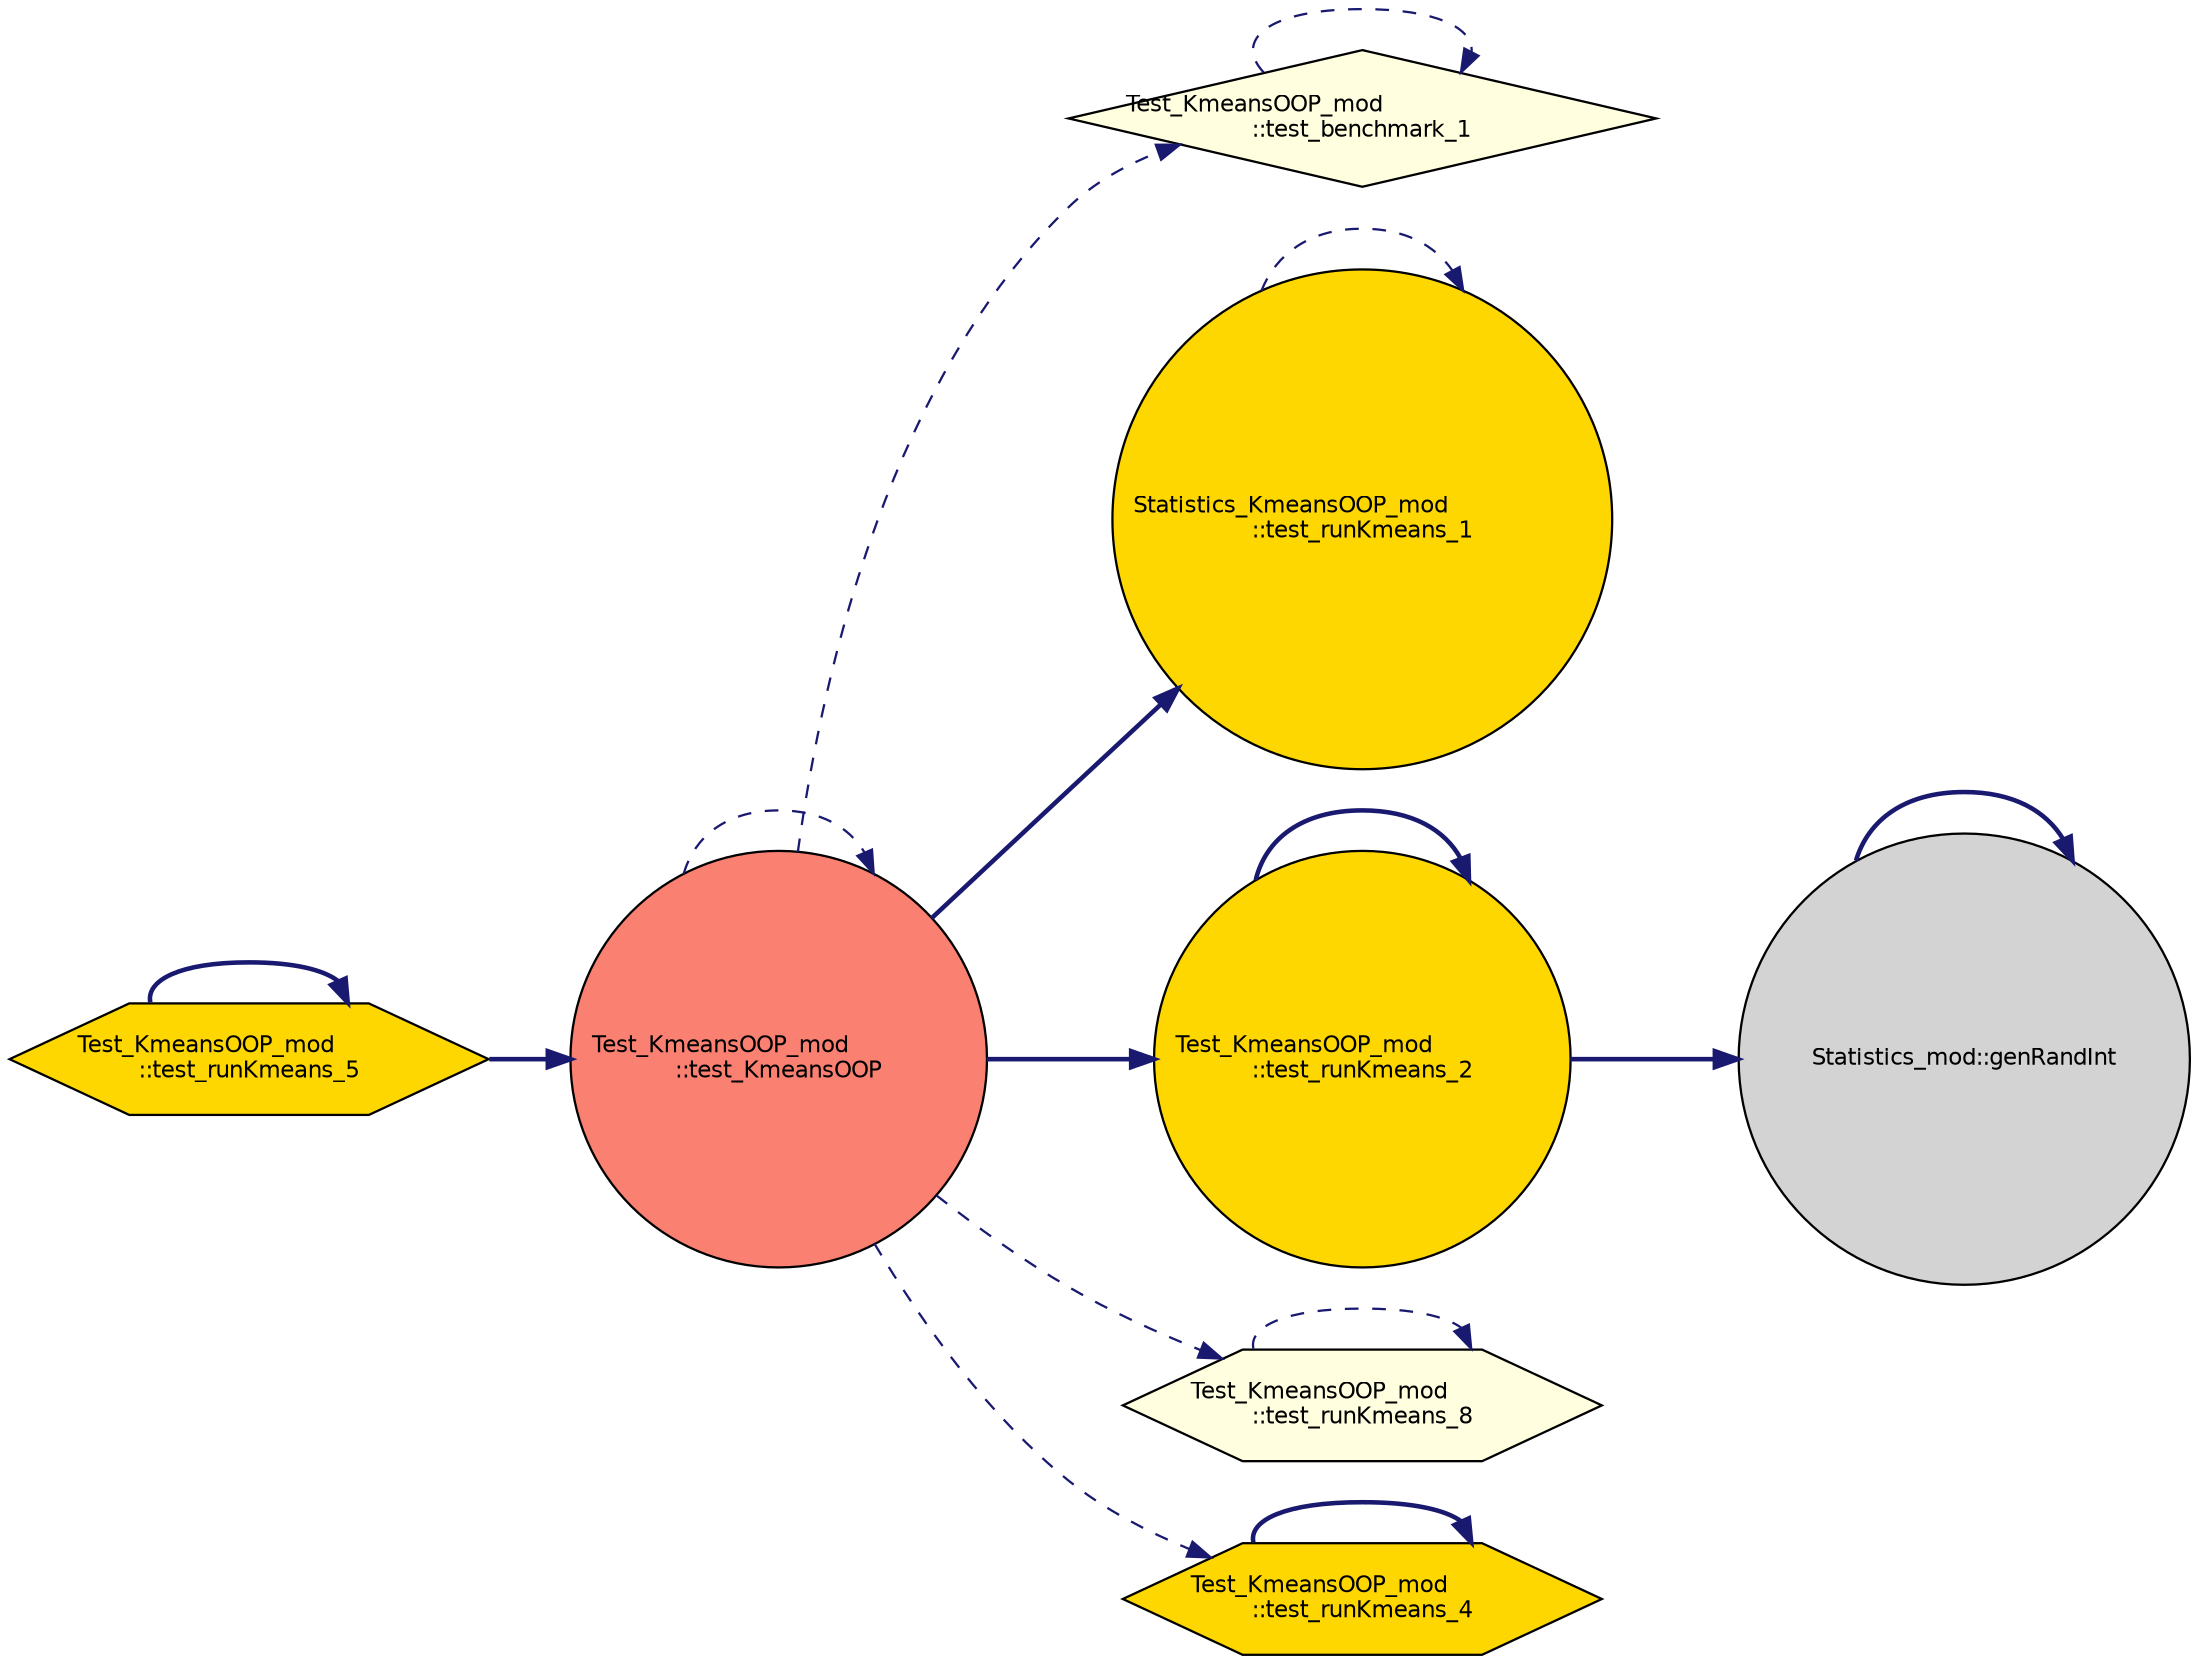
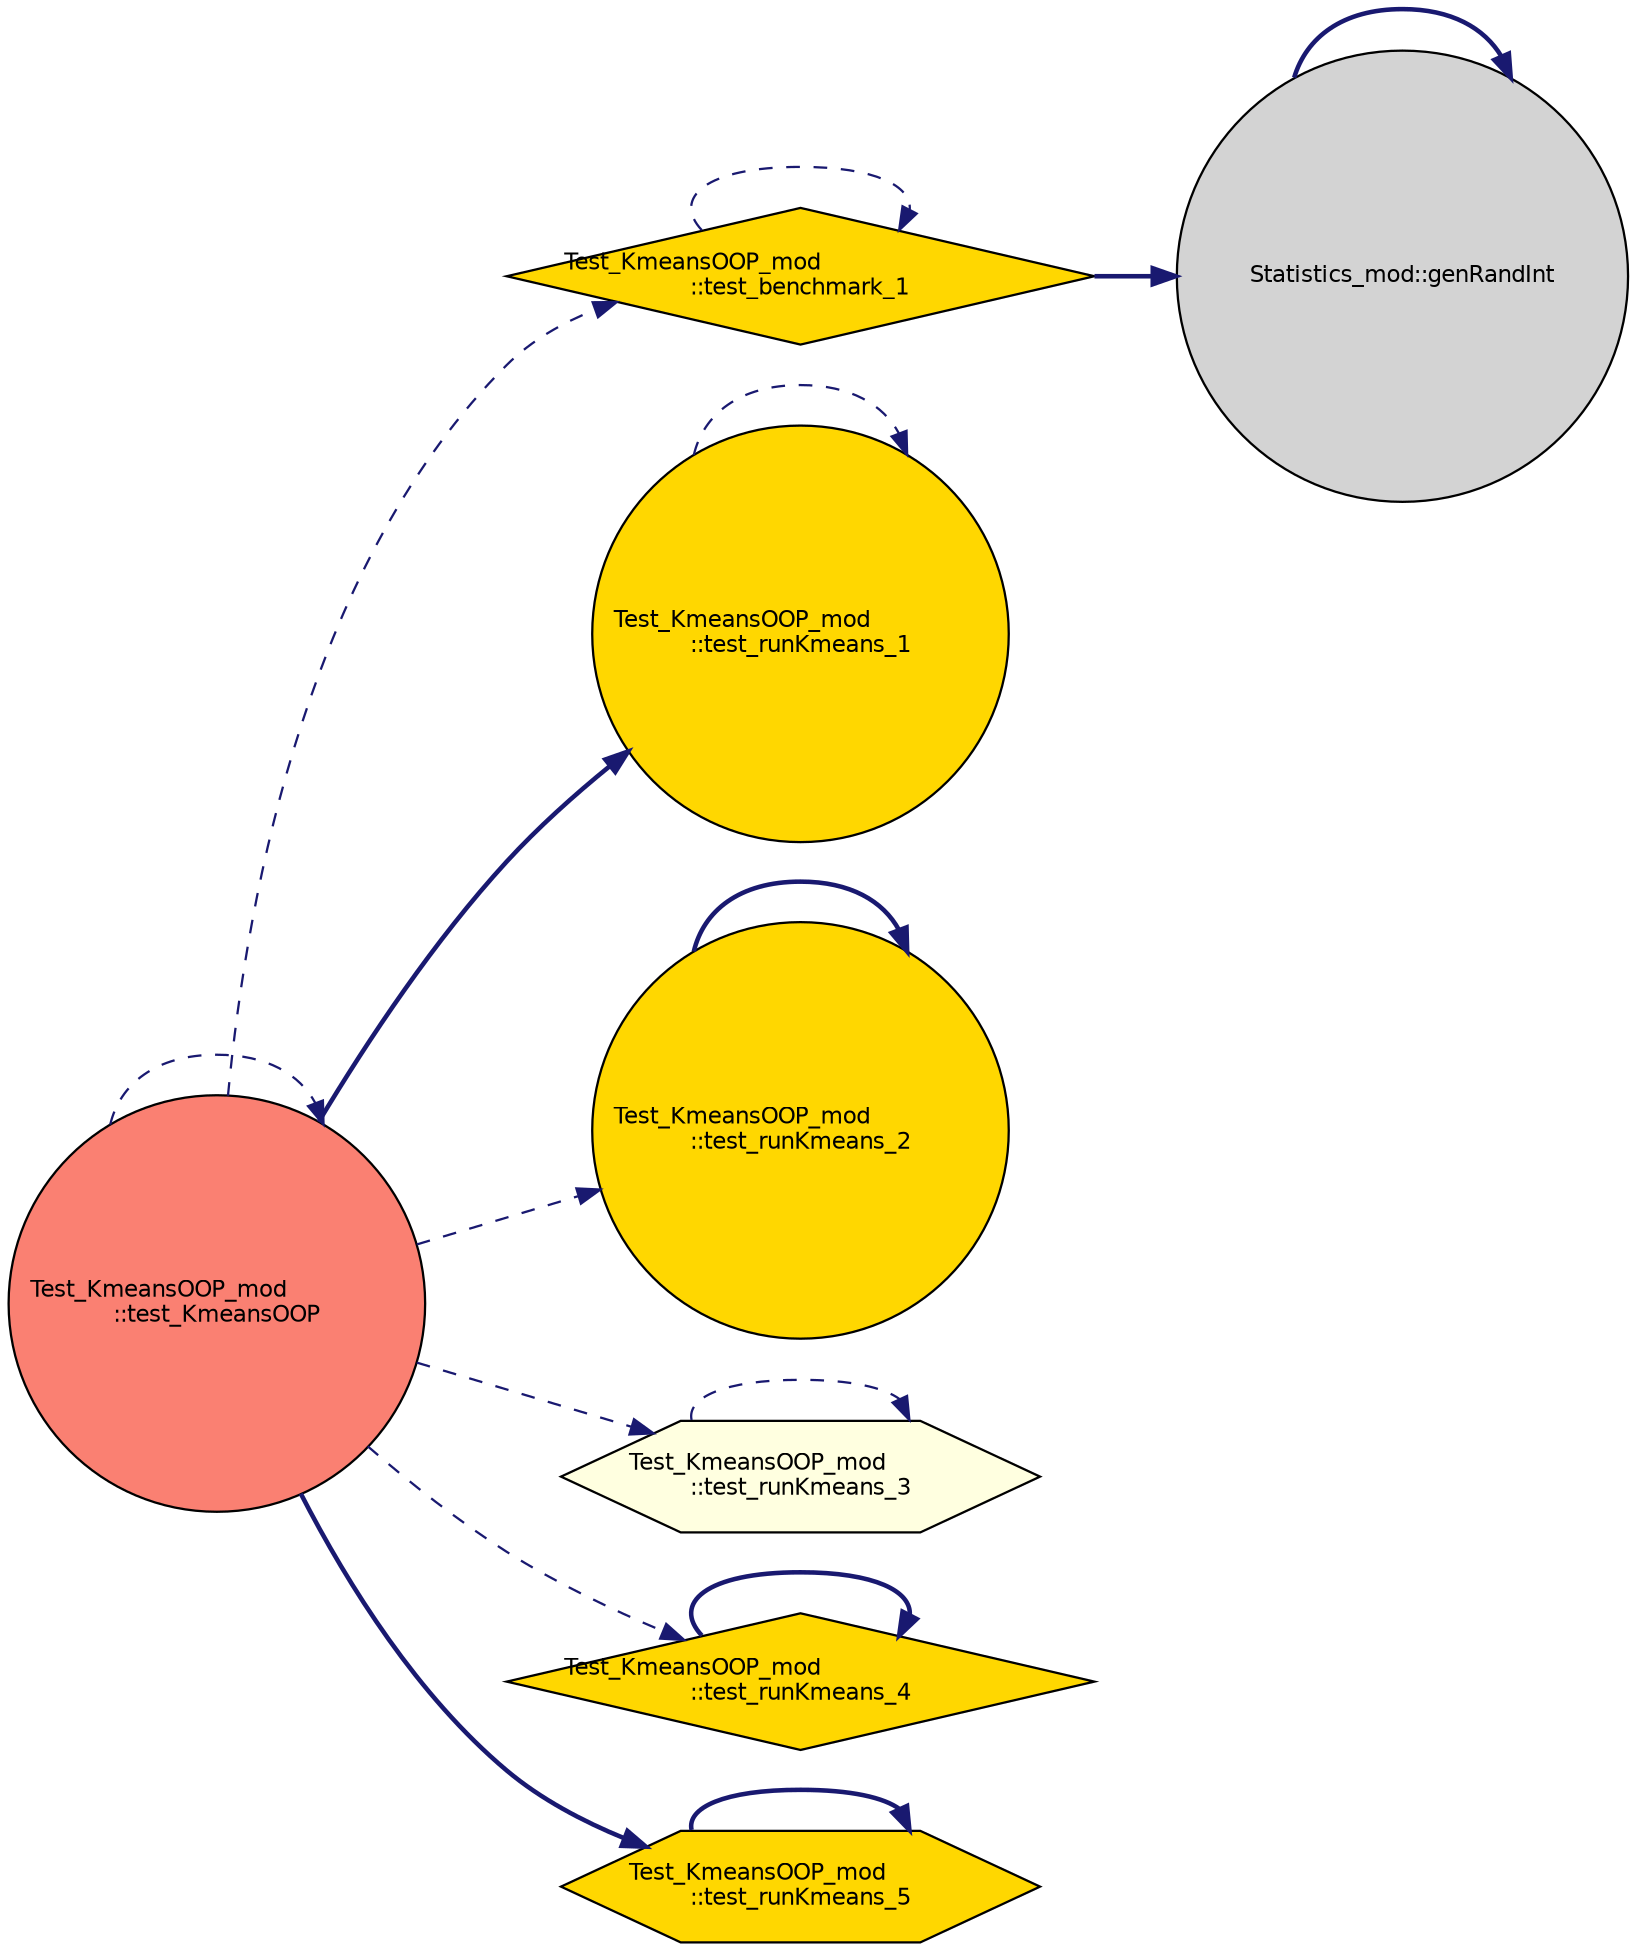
node "Test_KmeansOOP_mod ::test_benchmark_1": fillcolor lightyellow -> gold
node "Statistics_KmeansOOP_mod ::test_runKmeans_1": label "Statistics_KmeansOOP_mod ::test_runKmeans_1" -> "Test_KmeansOOP_mod ::test_runKmeans_1"
edge "Test_KmeansOOP_mod ::test_runKmeans_5" -> "Test_KmeansOOP_mod ::test_KmeansOOP": reversed
edge "Test_KmeansOOP_mod ::test_KmeansOOP" -> "Test_KmeansOOP_mod ::test_runKmeans_2": style bold -> dashed
edge "Test_KmeansOOP_mod ::test_runKmeans_2" -> "Statistics_mod::genRandInt": now "Test_KmeansOOP_mod ::test_benchmark_1" -> "Statistics_mod::genRandInt"
node "Test_KmeansOOP_mod ::test_runKmeans_8": label "Test_KmeansOOP_mod ::test_runKmeans_8" -> "Test_KmeansOOP_mod ::test_runKmeans_3"
node "Test_KmeansOOP_mod ::test_runKmeans_4": shape hexagon -> diamond
